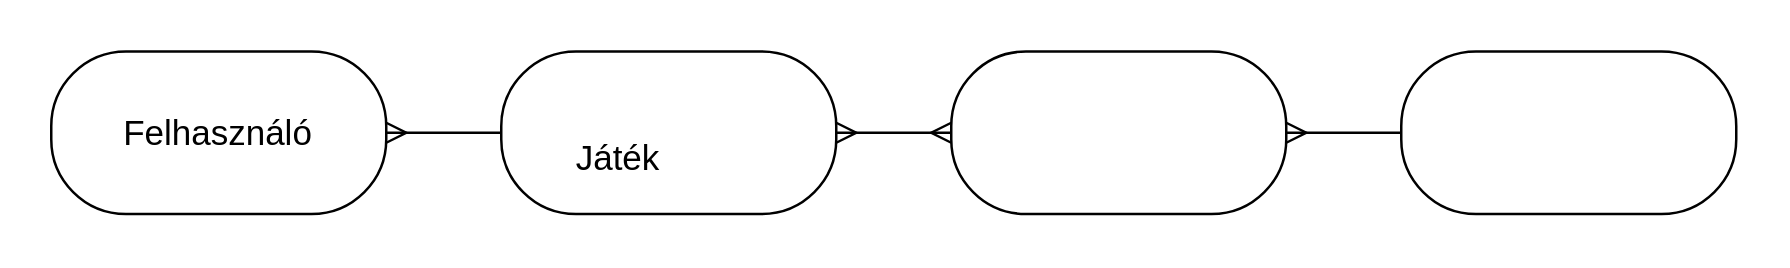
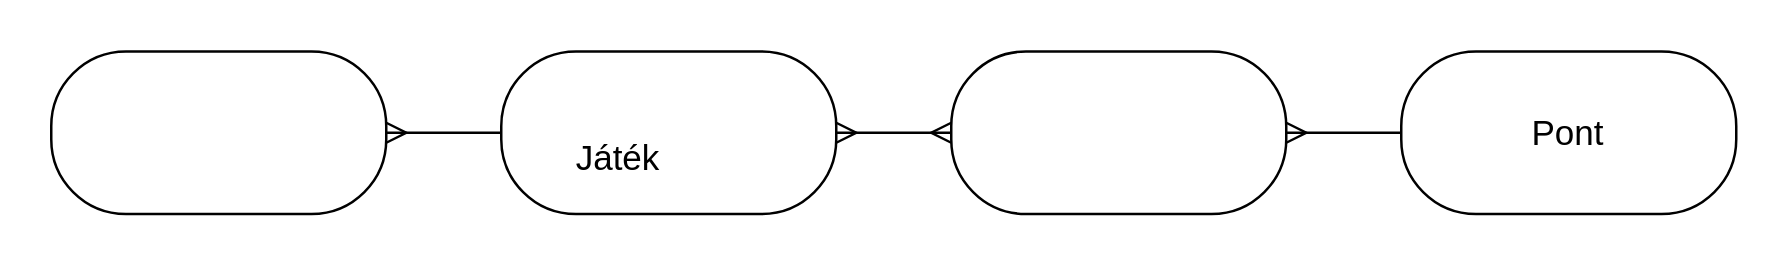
node "Felhasználó": removed
node "Pont": added
